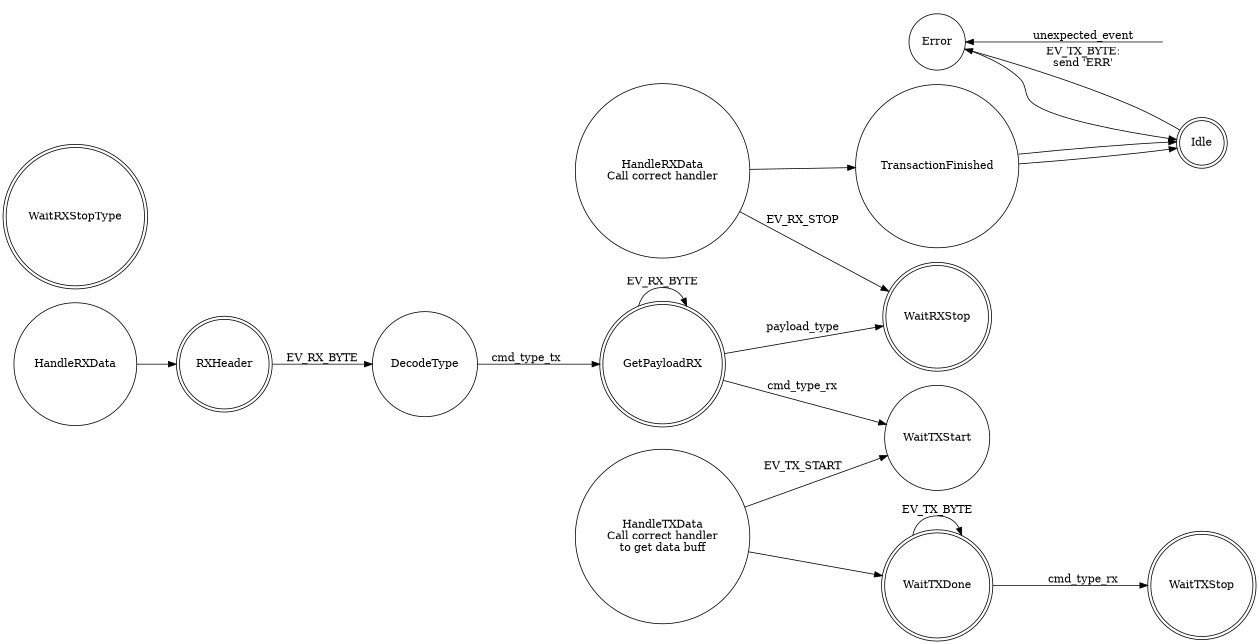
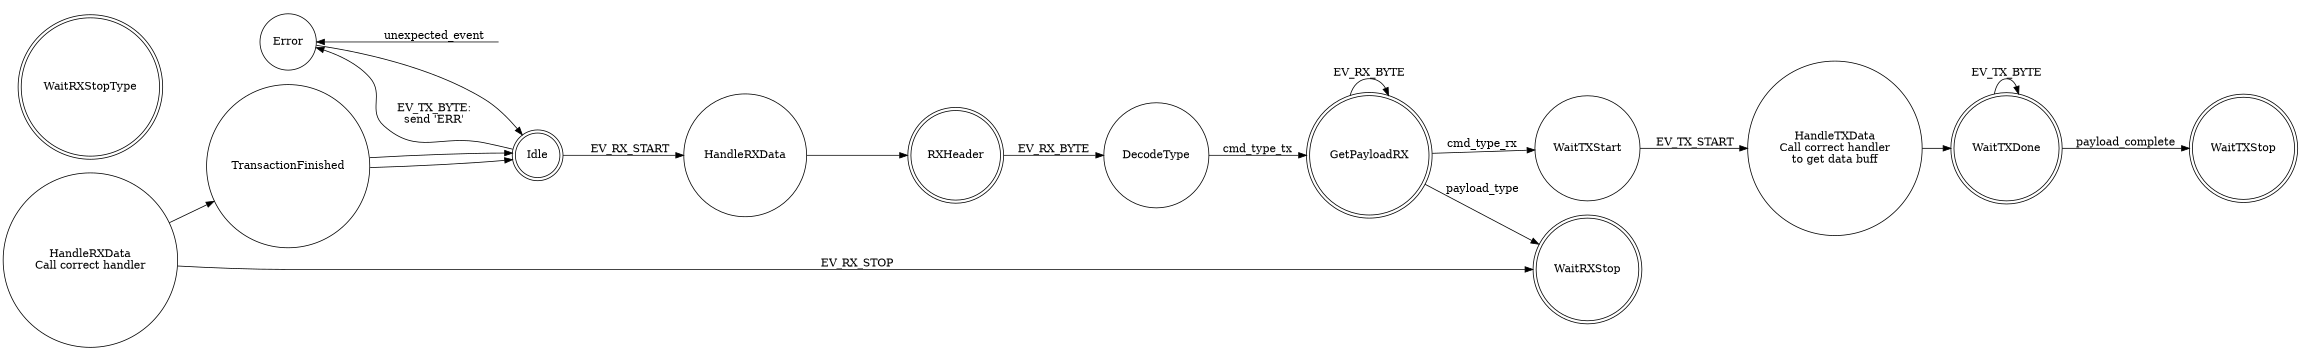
edge "Idle" -> "HandleRXData": added, label "EV_RX_START"
edge "HandleTXData Call correct handler to get data buff" -> "WaitTXStart": reversed
edge "WaitTXDone" -> "WaitTXStop": label "cmd_type_rx" -> "payload_complete"
